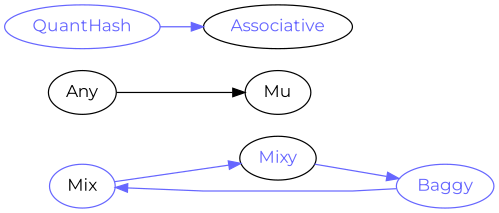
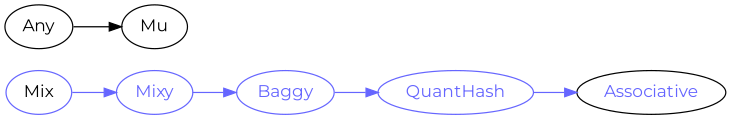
node "Mixy": color #000000 -> #6666ff
edge "Baggy" -> "Mix": now "Baggy" -> "QuantHash"
